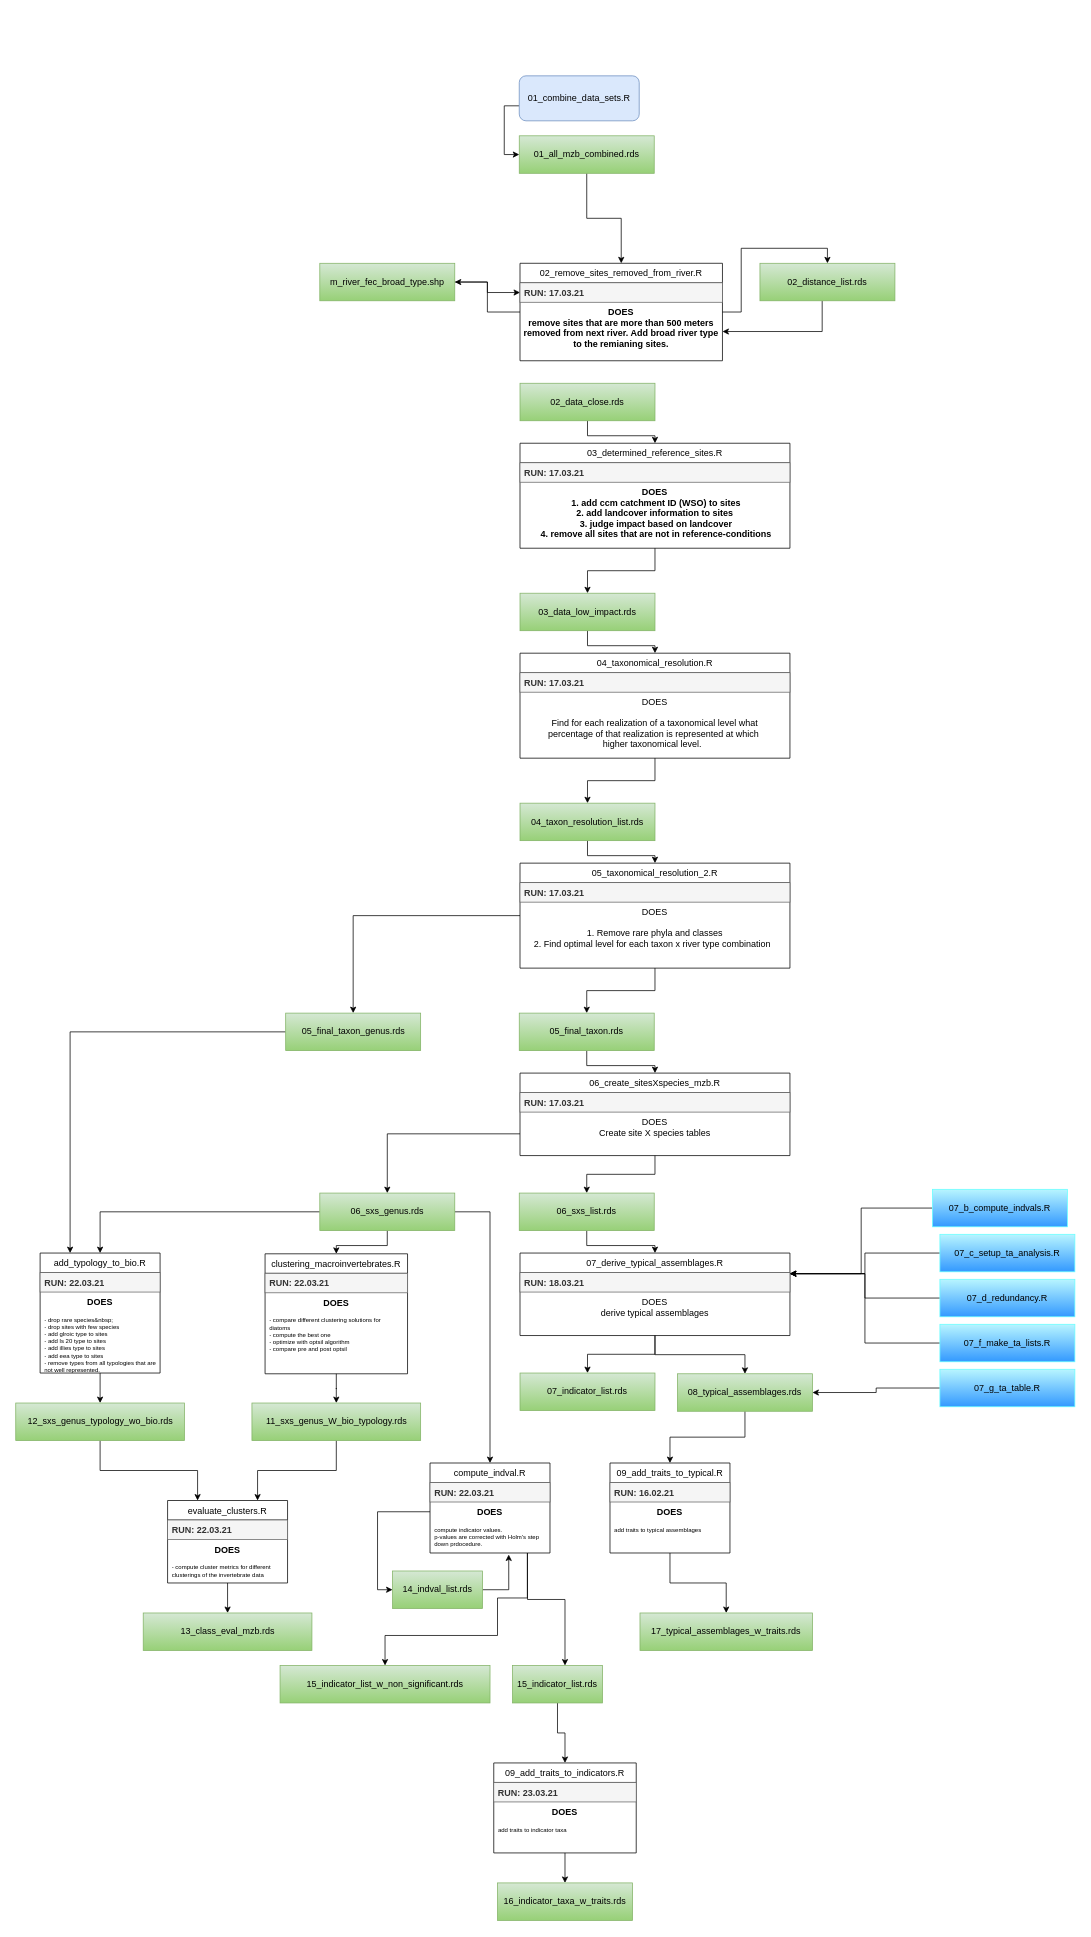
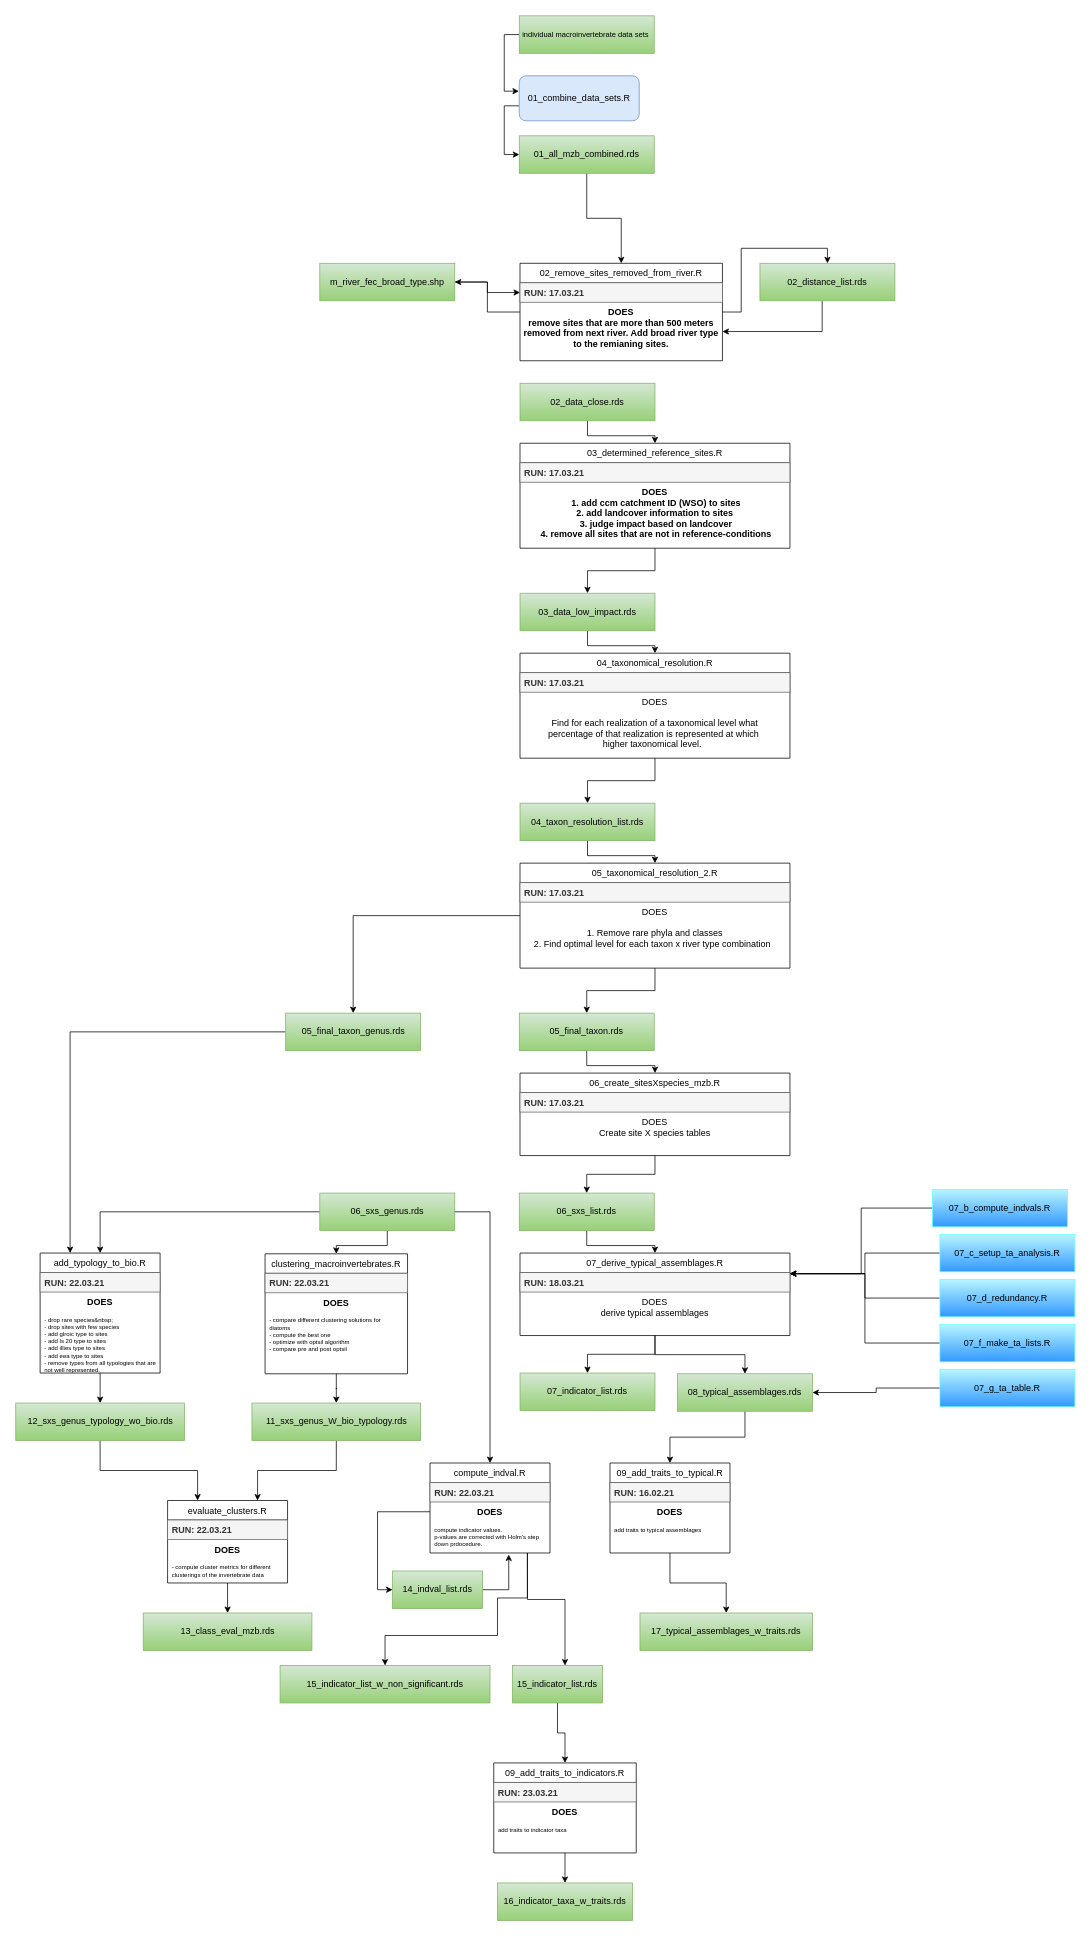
node "individual macroinvertebrate data sets": added
edge "individual macroinvertebrate data sets" -> "01_combine_data_sets.R": added
edge "DOES Create site X species tables" -> "06_sxs_genus.rds": removed
